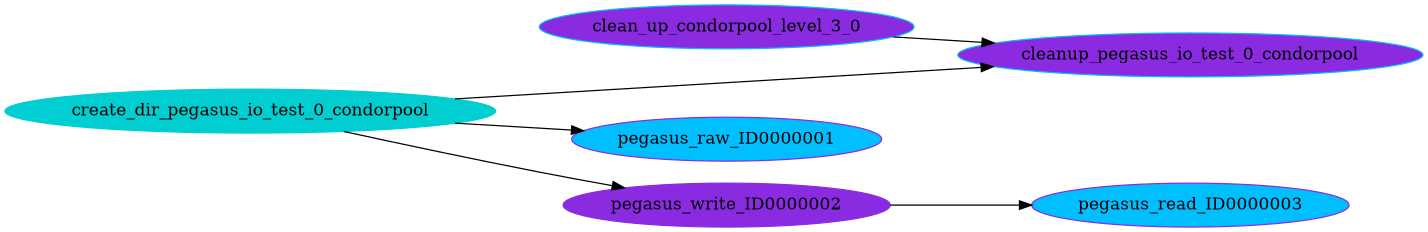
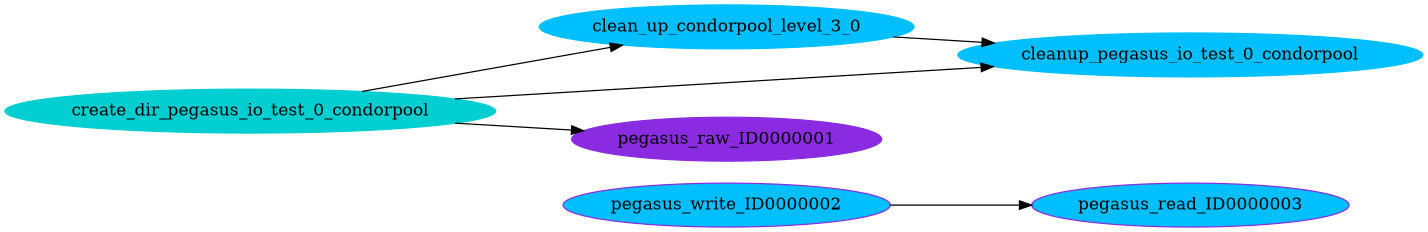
node "clean_up_condorpool_level_3_0": fillcolor blueviolet -> deepskyblue
node "cleanup_pegasus_io_test_0_condorpool": fillcolor blueviolet -> deepskyblue
node "pegasus_raw_ID0000001": fillcolor deepskyblue -> blueviolet
edge "create_dir_pegasus_io_test_0_condorpool" -> "pegasus_write_ID0000002": now "create_dir_pegasus_io_test_0_condorpool" -> "clean_up_condorpool_level_3_0"
node "pegasus_write_ID0000002": fillcolor blueviolet -> deepskyblue
